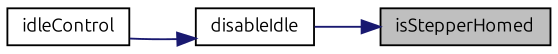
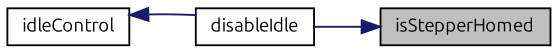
edge "idleControl" -> "disableIdle": reversed
